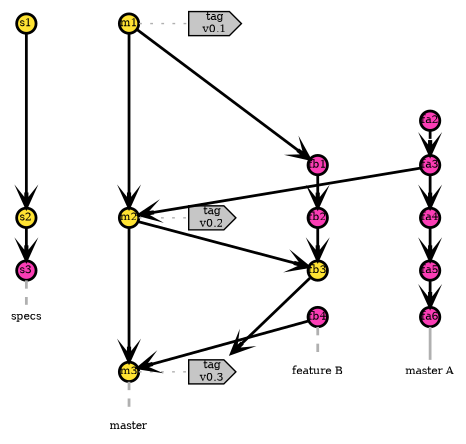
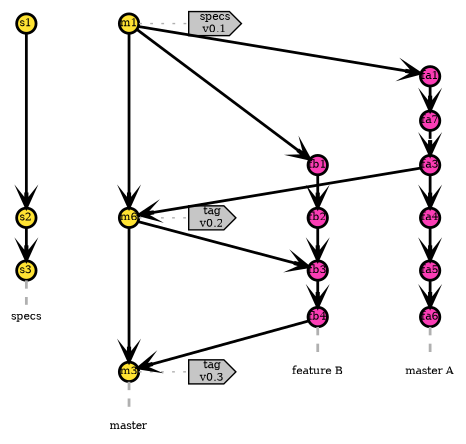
node "tag v0.1": label "tag v0.1" -> "specs v0.1"
node "fa1": added
node "fa2": label "fa2" -> "fa7"
node "m2": label "m2" -> "m6"
node "s3": fillcolor #fb3db5 -> #ffe333
node "fb3": fillcolor #ffe333 -> #fb3db5
edge "fb3" -> "tag v0.3": now "fb3" -> "fb4"
edge "fa6" -- "master A": style solid -> dashed
